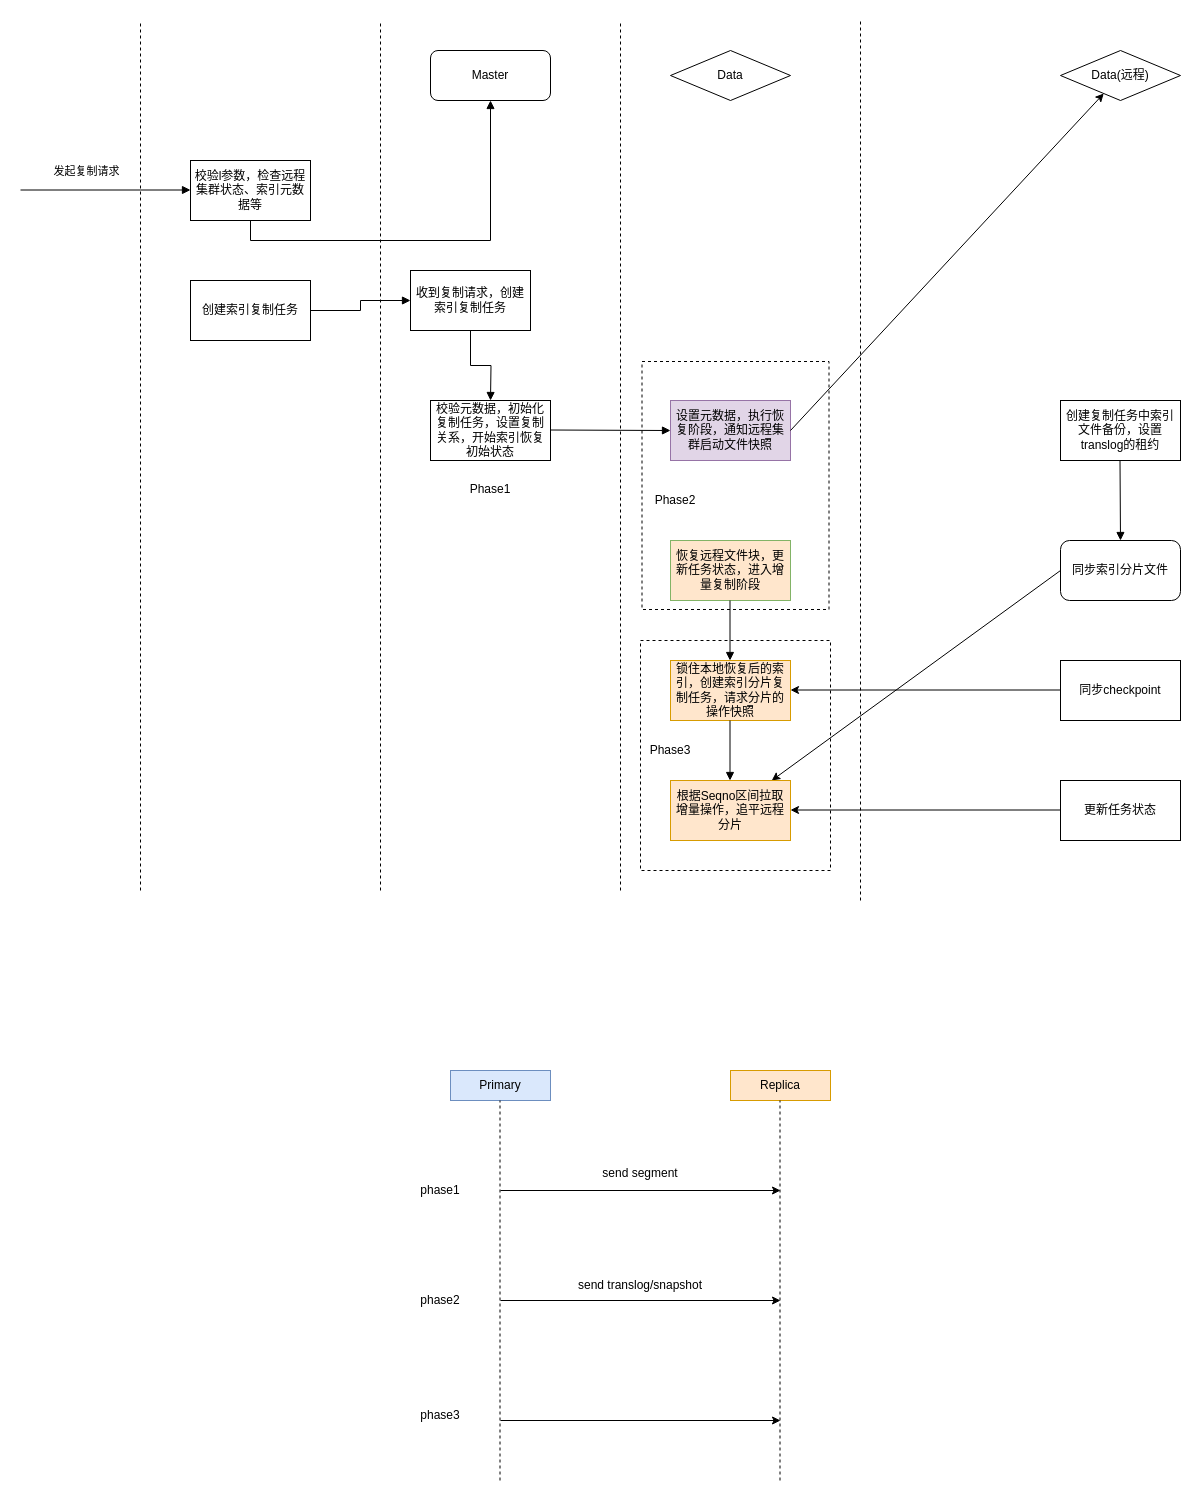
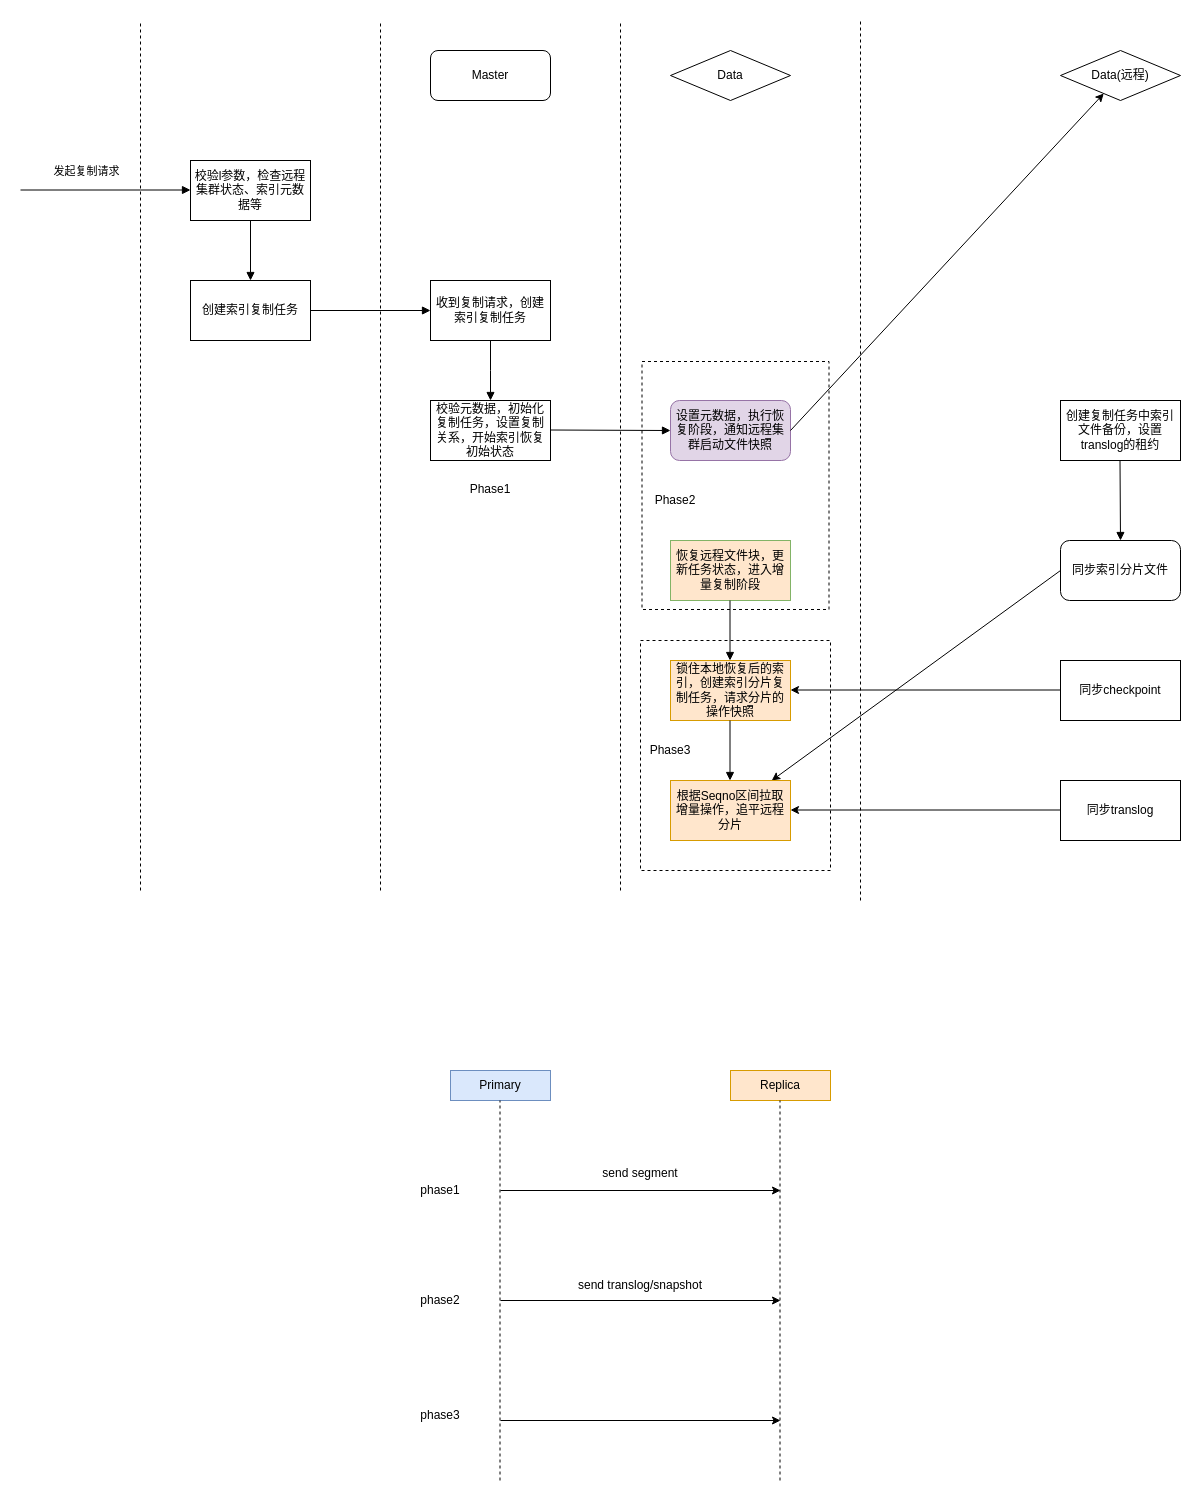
edge "校验l参数，检查远程集群状态、索引元数据等" -> "Master": now "校验l参数，检查远程集群状态、索引元数据等" -> "创建索引复制任务"
node "收到复制请求，创建索引复制任务": moved (471, 301) -> (491, 311)
node "设置元数据，执行恢复阶段，通知远程集群启动文件快照": shape rectangle -> rounded rectangle
node "更新任务状态": label "更新任务状态" -> "同步translog"
